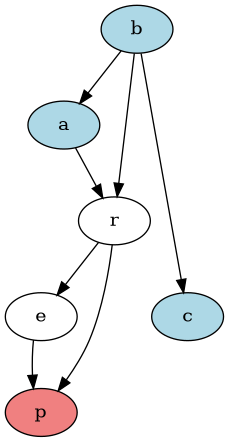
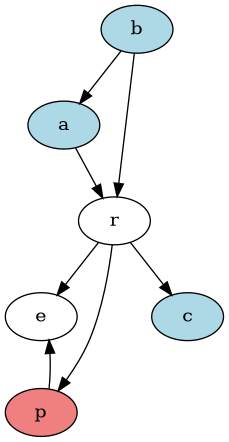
edge "b" -> "c": now "r" -> "c"
edge "e" -> "p": reversed
